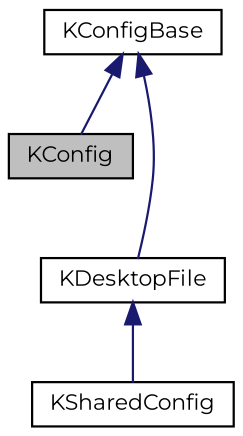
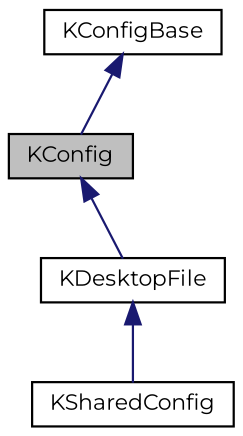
edge "KDesktopFile" -> "KConfigBase": now "KDesktopFile" -> "KConfig"
